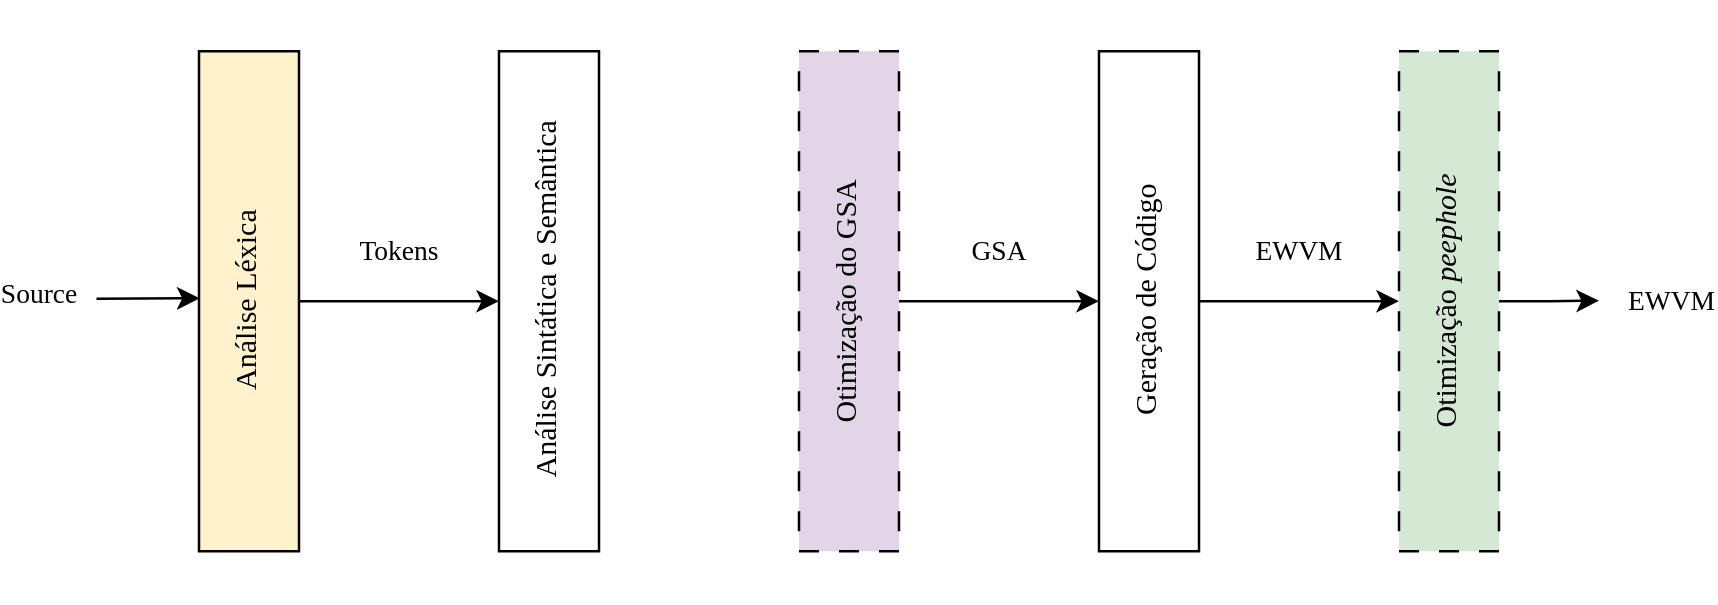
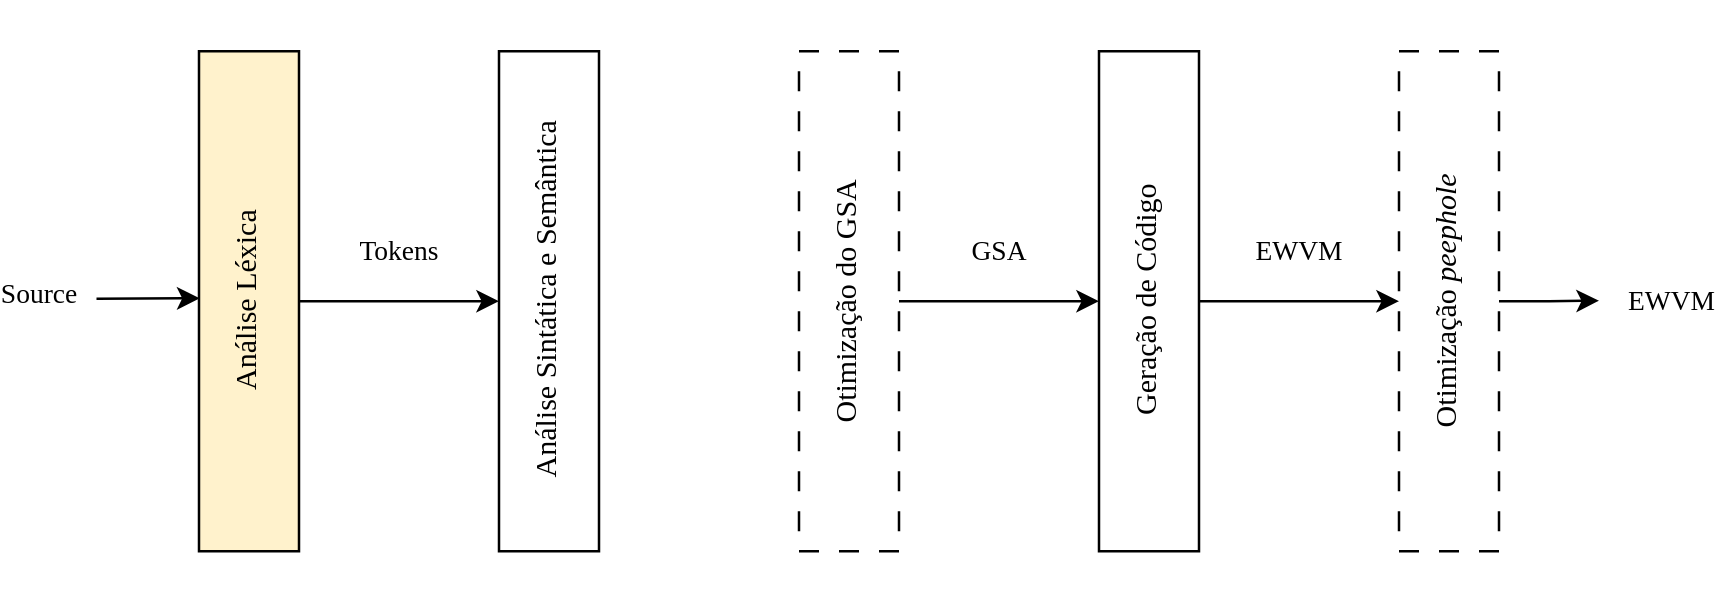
node "Otimização do GSA": fillcolor #e1d5e7 -> #ffffff
node "Otimização peephole": fillcolor #d5e8d4 -> #ffffff
